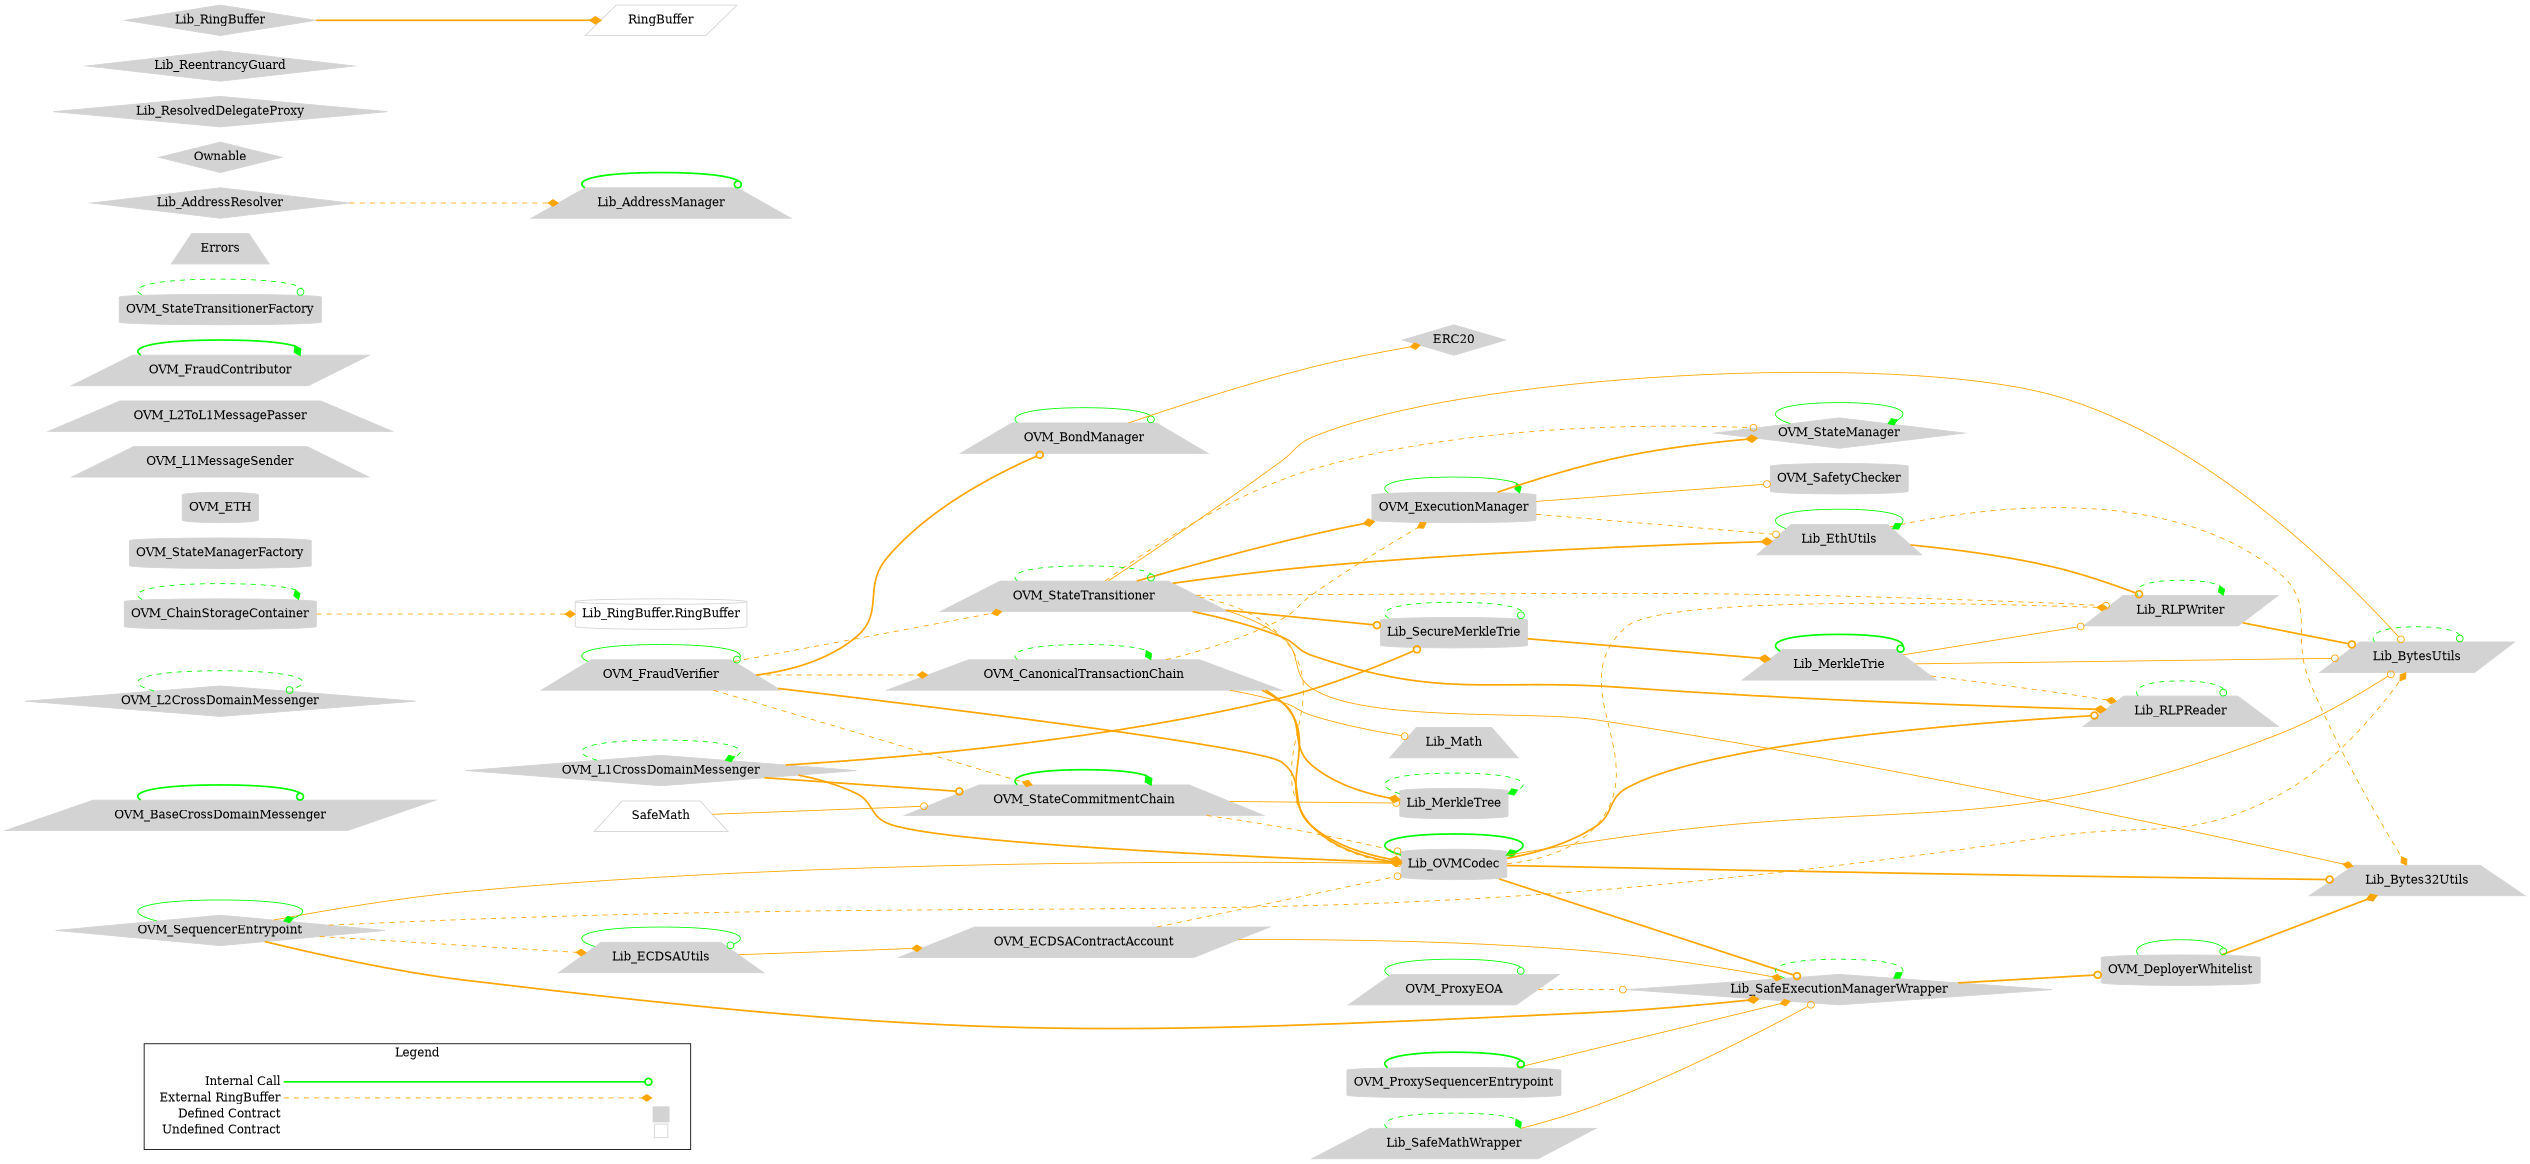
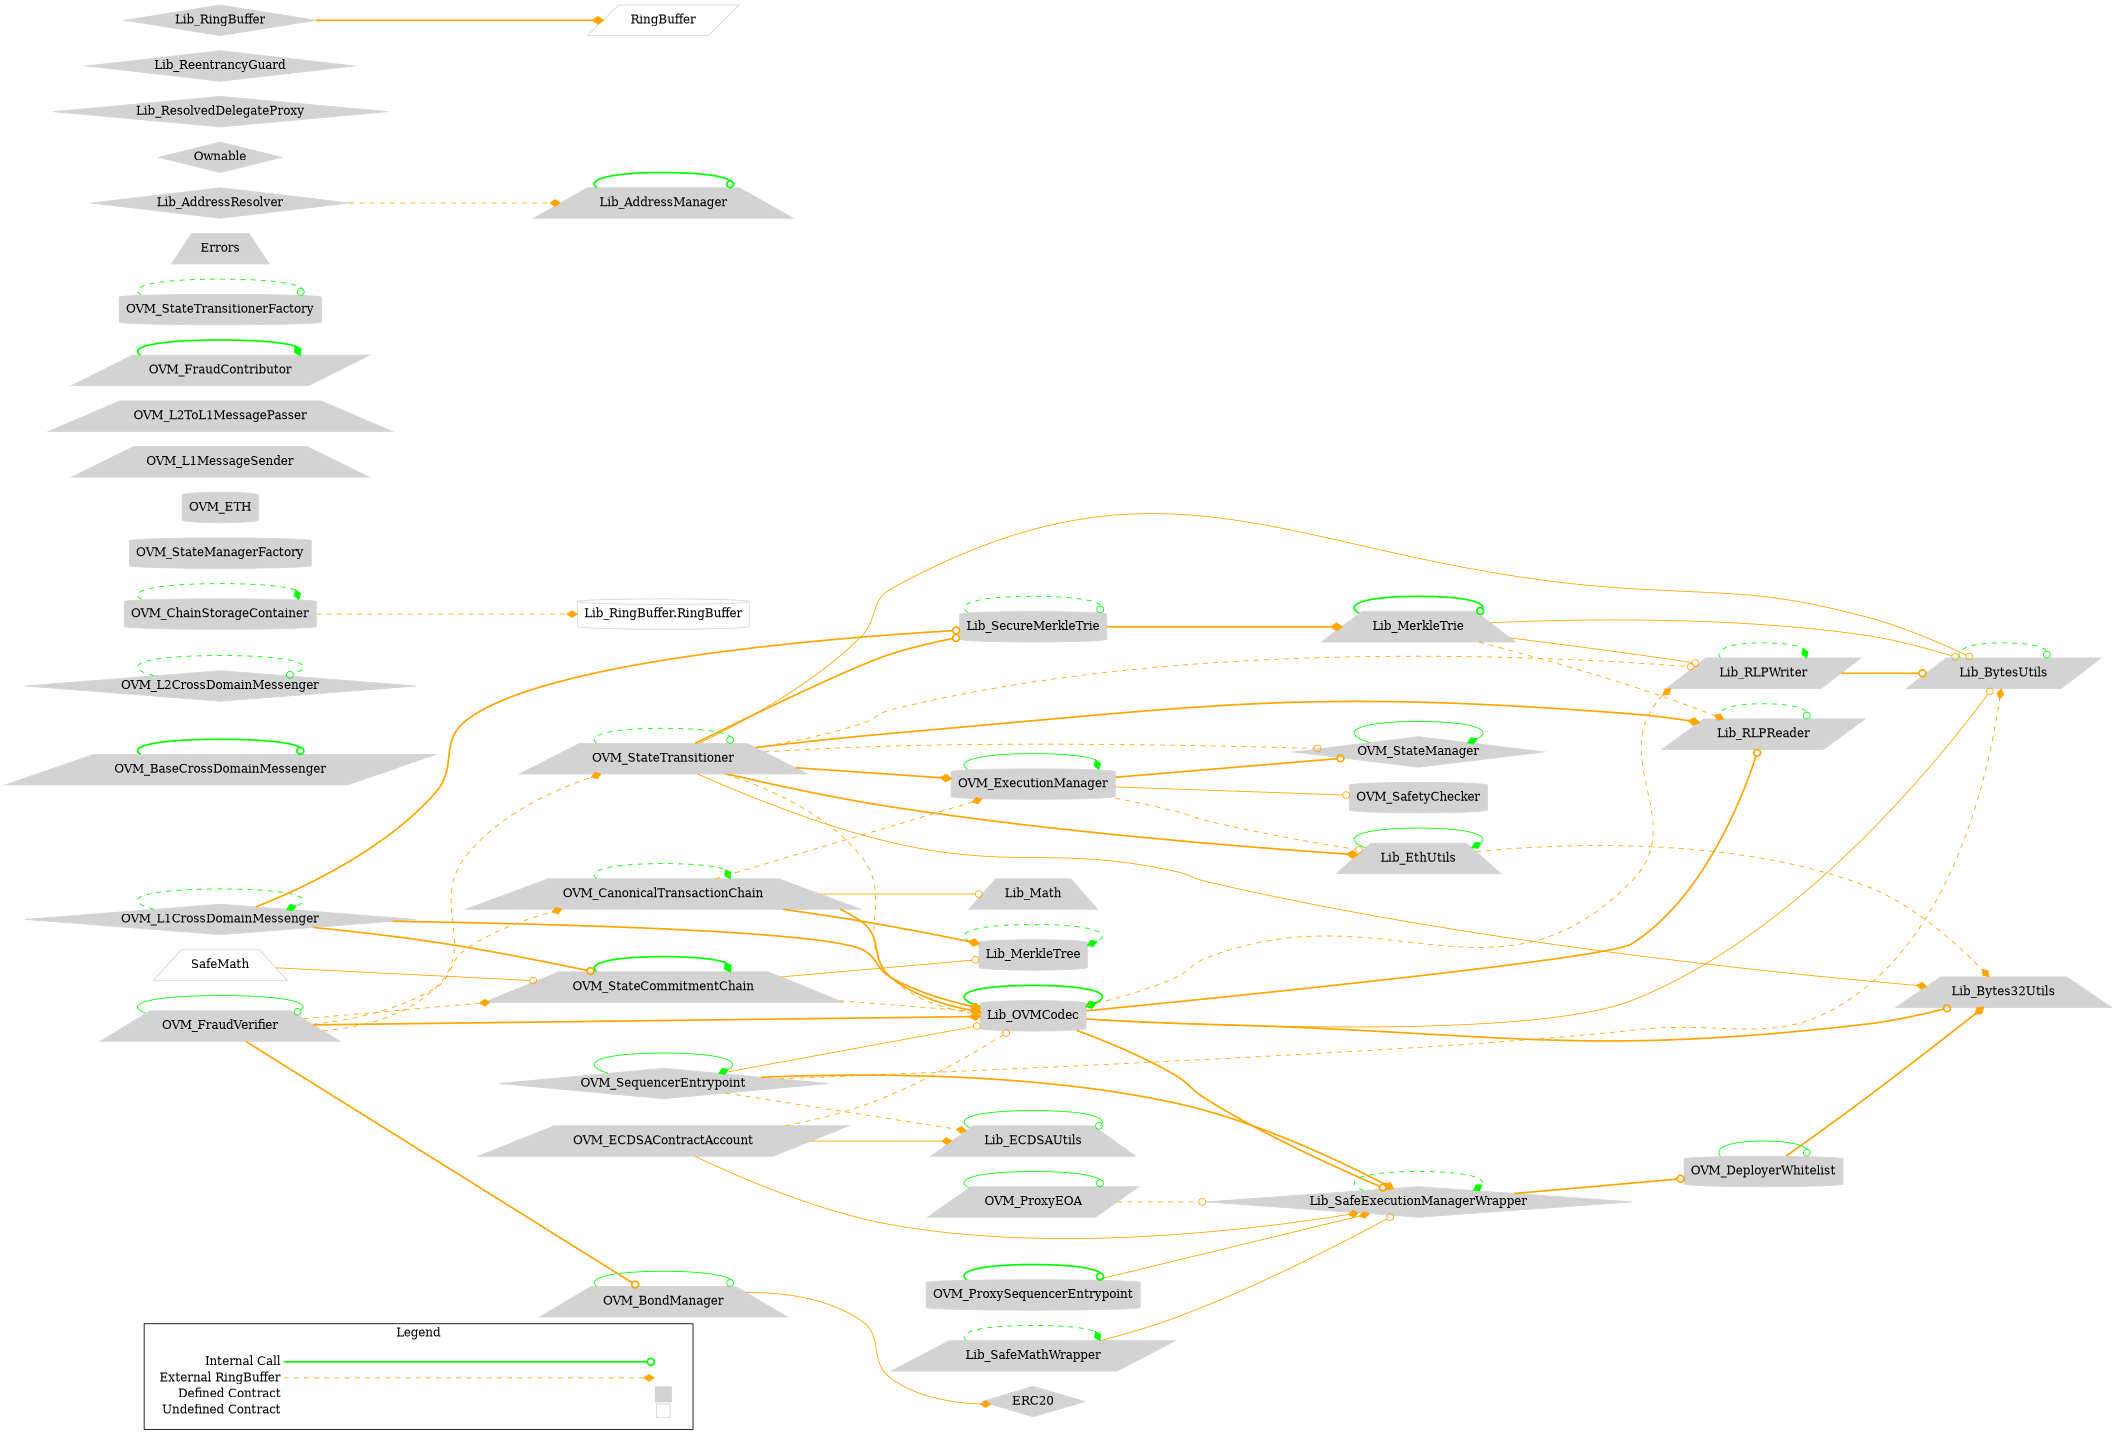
edge "OVM_ExecutionManager" -> "OVM_StateManager": arrowhead diamond -> odot
edge "Lib_EthUtils" -> "Lib_RLPWriter": removed
edge "OVM_StateTransitioner" -> "Lib_OVMCodec": arrowhead diamond -> odot
node "Lib_RLPReader": shape trapezium -> parallelogram
edge "Lib_ECDSAUtils" -> "OVM_ECDSAContractAccount": reversed
